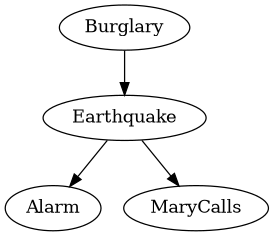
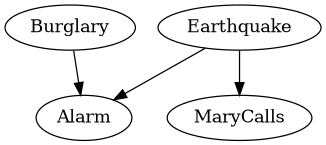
edge "Burglary" -> "Earthquake": now "Burglary" -> "Alarm"
